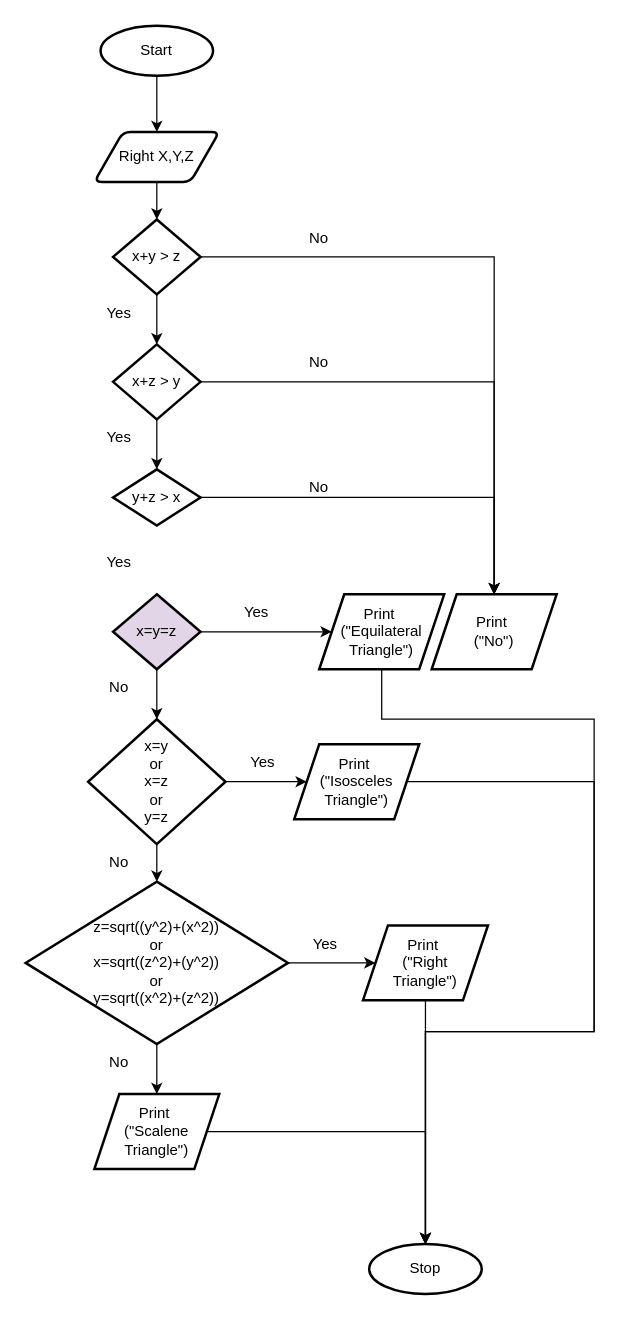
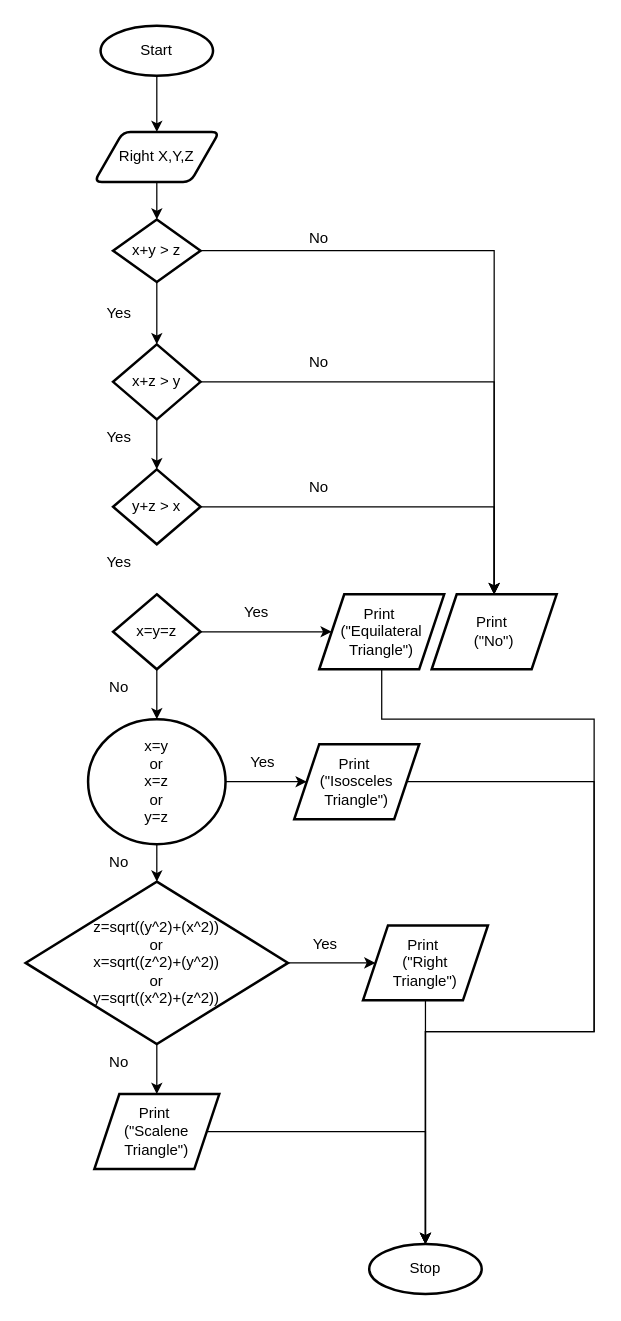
node "x+y > z": size 88x75 -> 88x63
node "y+z > x": size 88x56 -> 88x75
node "x=y=z": fillcolor #e1d5e7 -> #ffffff
node "x=y or x=z or y=z": shape diamond -> ellipse
